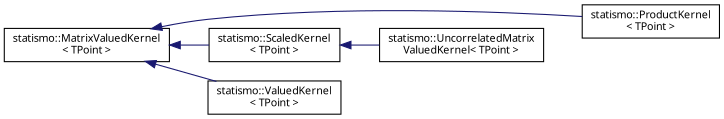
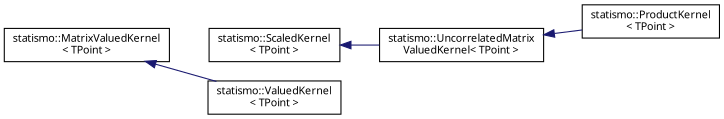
edge "statismo::ProductKernel < TPoint >" -> "statismo::MatrixValuedKernel < TPoint >": now "statismo::ProductKernel < TPoint >" -> "statismo::UncorrelatedMatrix ValuedKernel< TPoint >"
edge "statismo::ScaledKernel < TPoint >" -> "statismo::MatrixValuedKernel < TPoint >": removed
